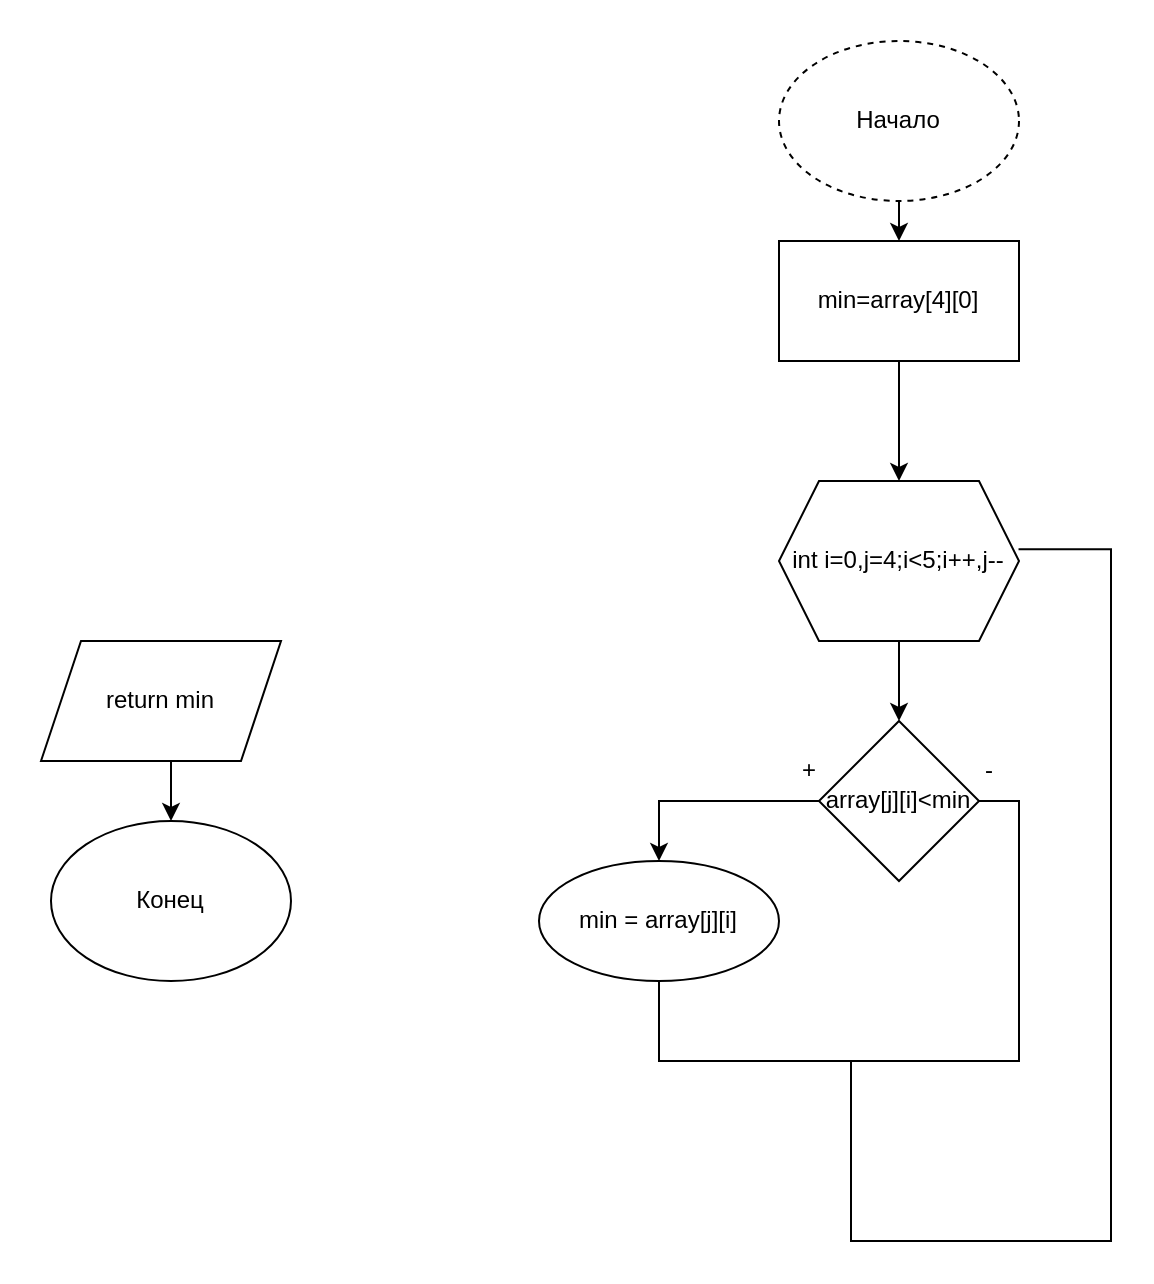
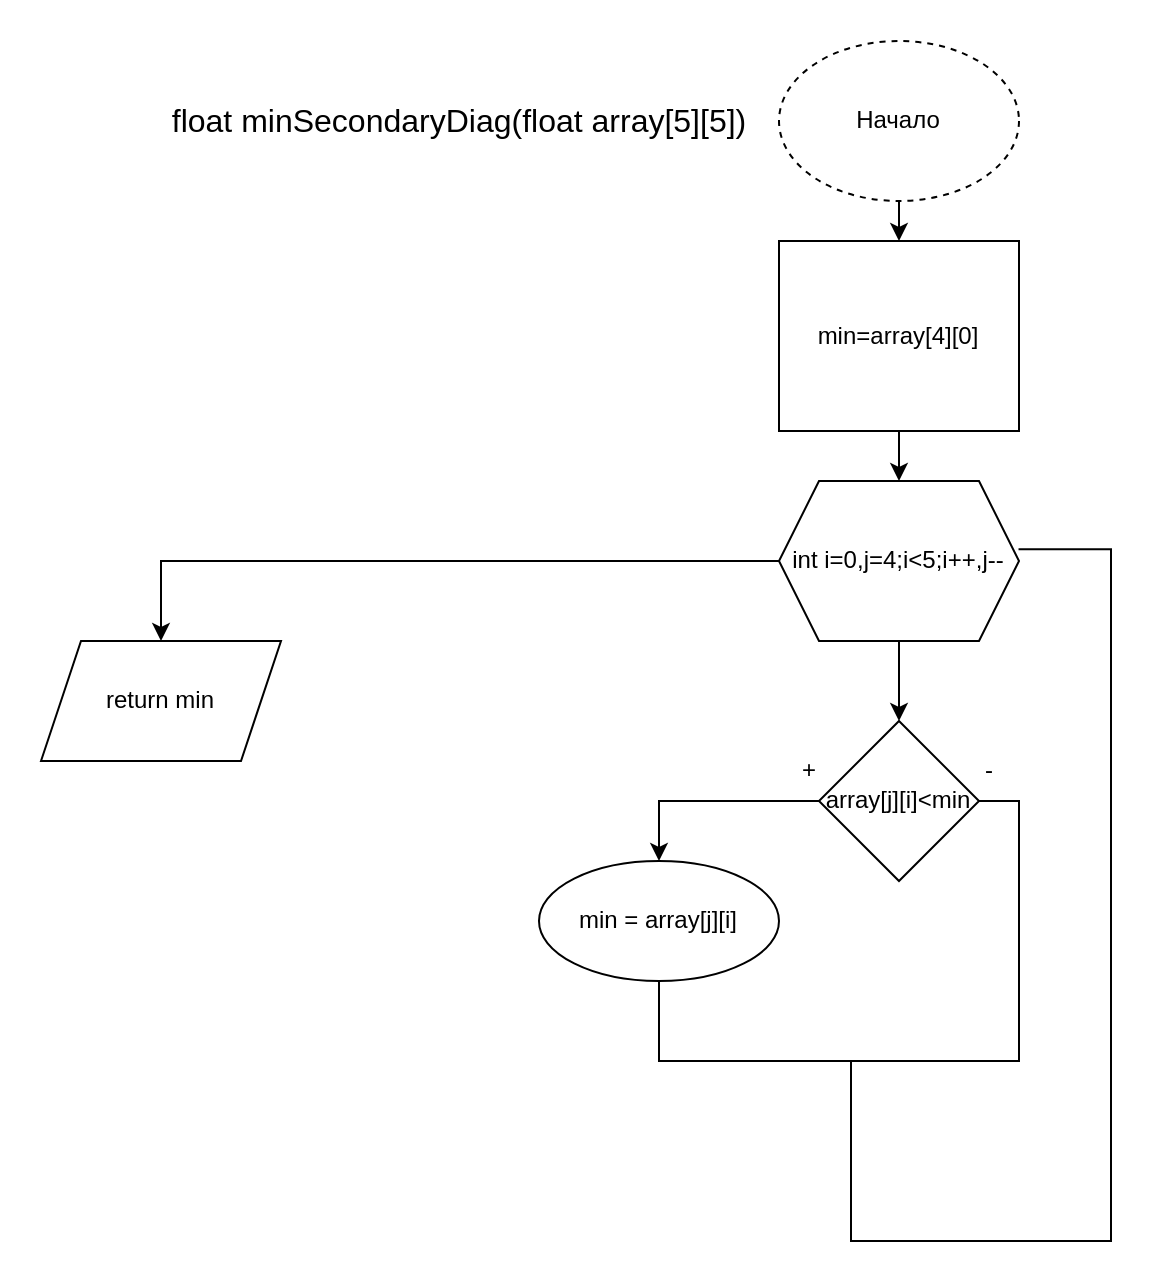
node "float minSecondaryDiag(float array[5][5])": added
node "min=array[4][0]": size 240x120 -> 240x190
edge "int i=0,j=4;i<5;i++,j--" -> "return min": added
edge "return min" -> "Конец": removed
node "Конец": removed
